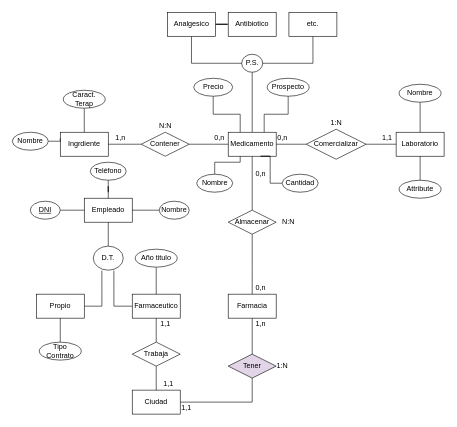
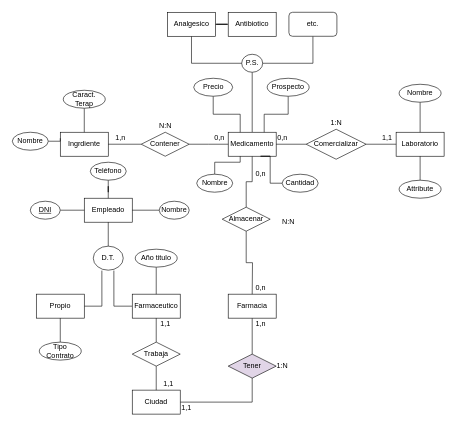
node "etc.": shape rectangle -> rounded rectangle
node "Almacenar": moved (252, 222) -> (246, 219)
